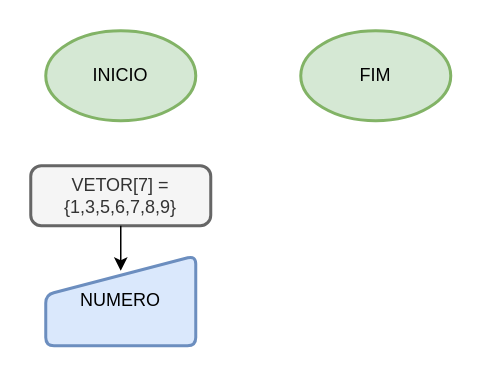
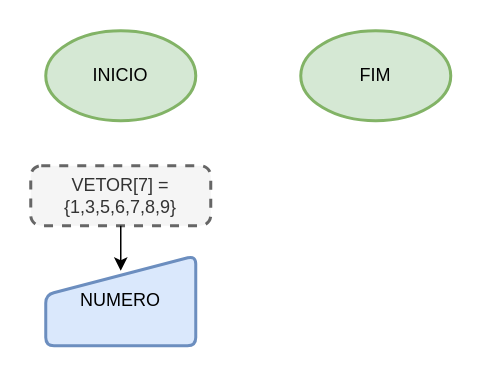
node "VETOR[7] = {1,3,5,6,7,8,9}": style solid -> dashed
